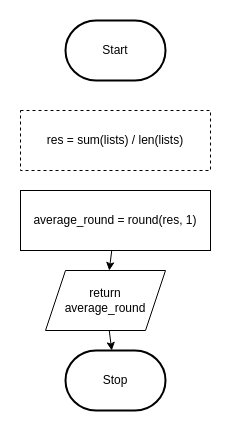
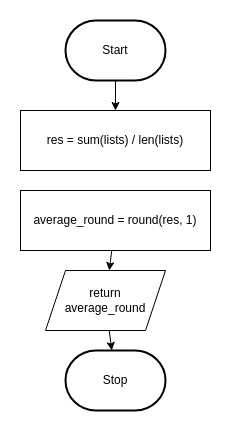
edge "Start" -> "res = sum(lists) / len(lists)": added
node "res = sum(lists) / len(lists)": style dashed -> solid
